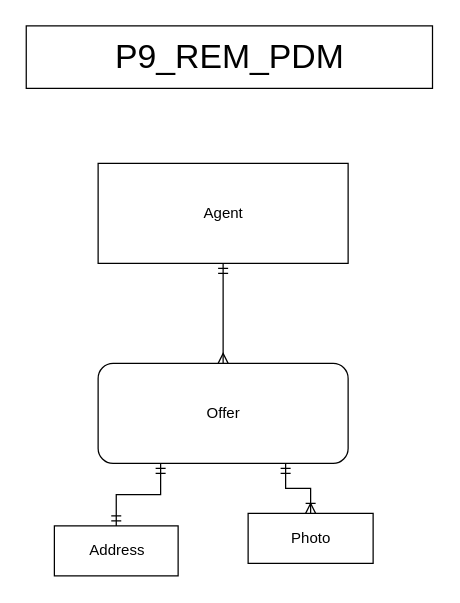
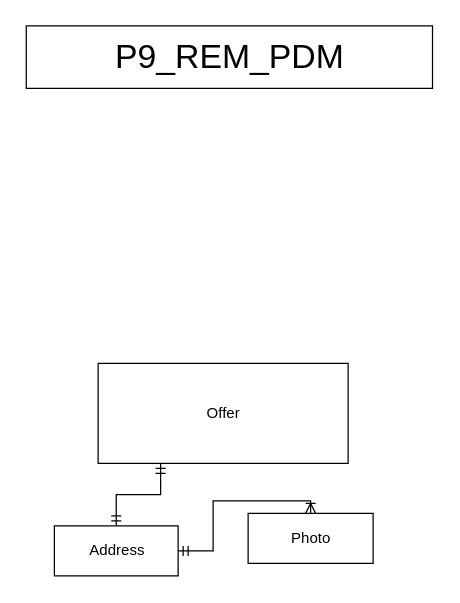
node "Agent": removed
edge "Agent" -- "Offer": removed
node "Offer": shape rounded rectangle -> rectangle
edge "Offer" -- "Photo": now "Address" -- "Photo"
